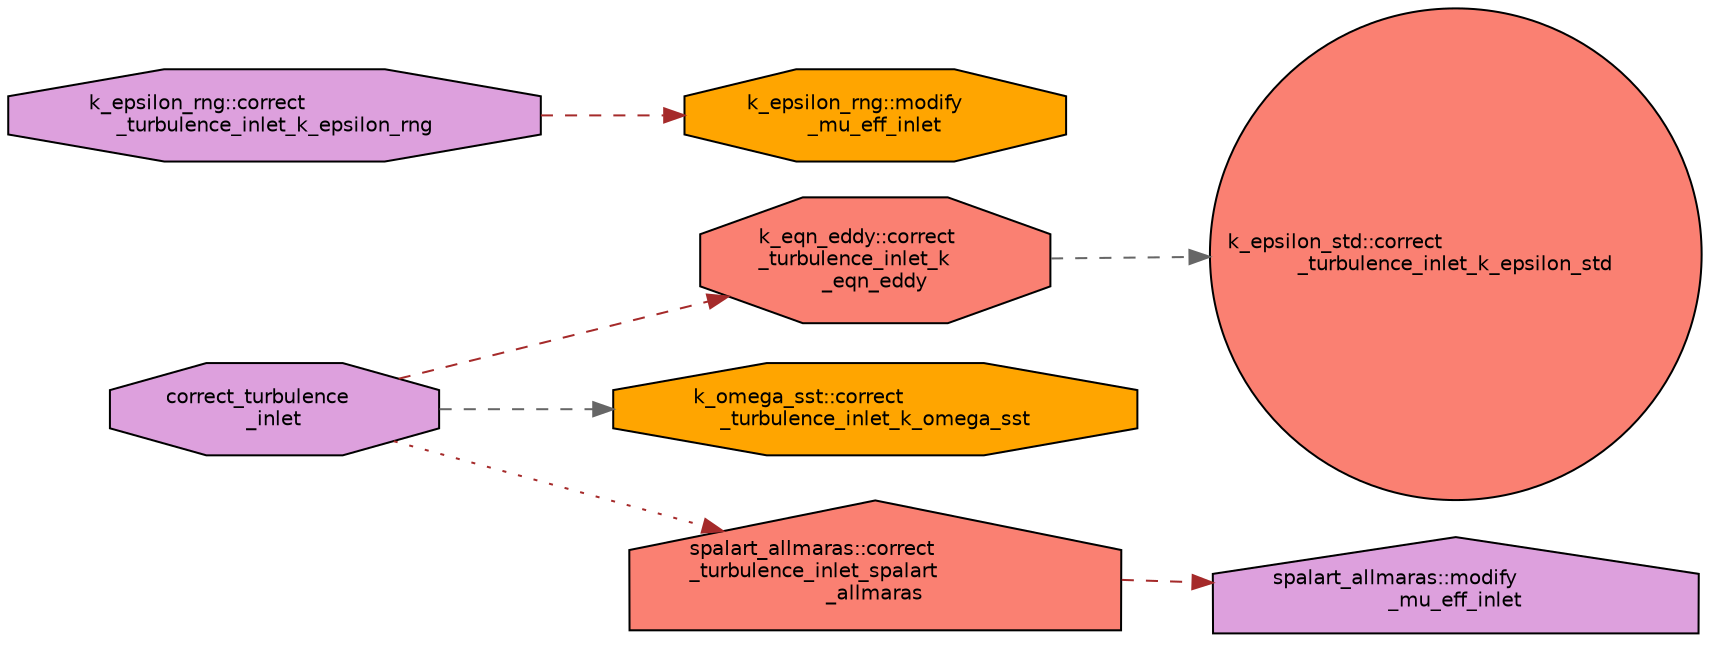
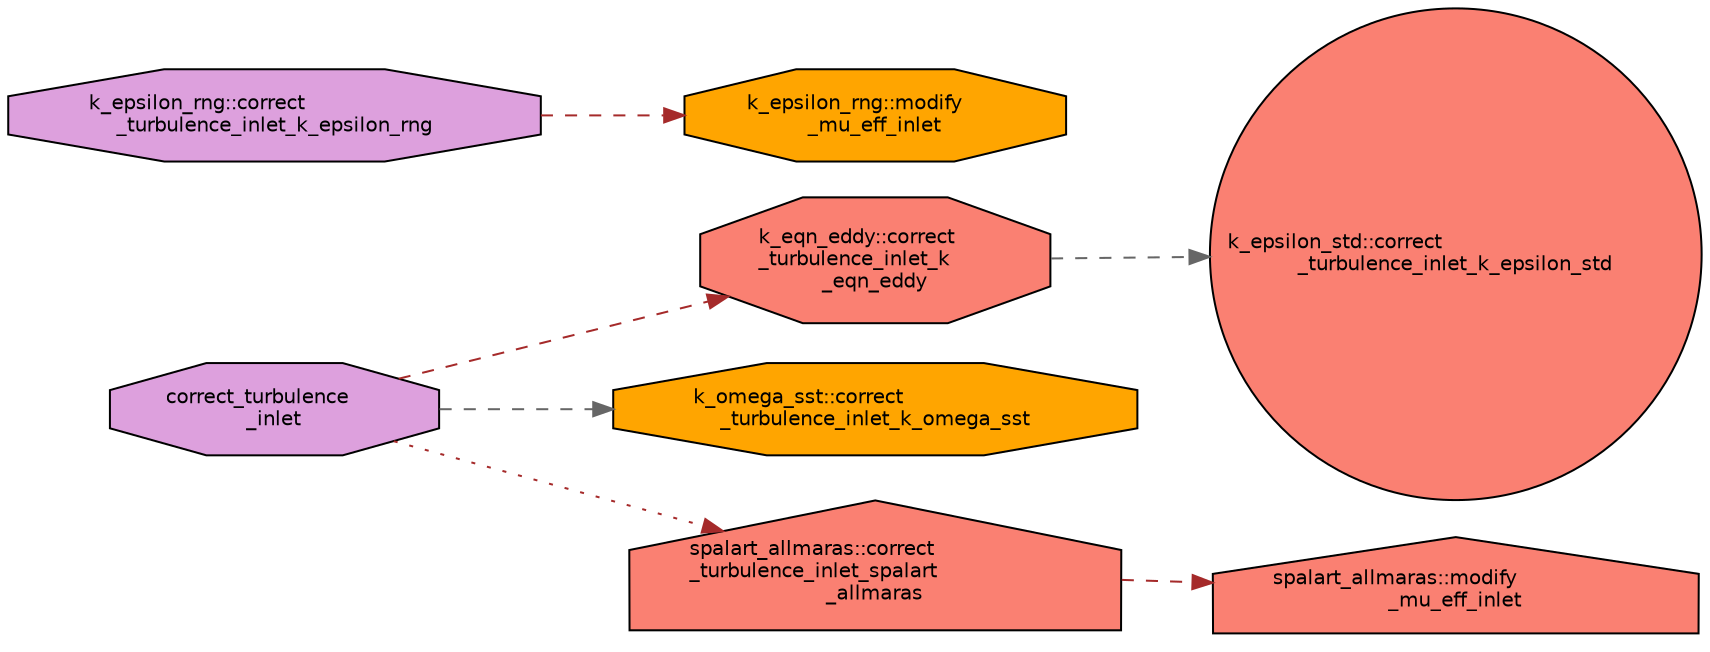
node "spalart_allmaras::modify _mu_eff_inlet": fillcolor plum -> salmon
